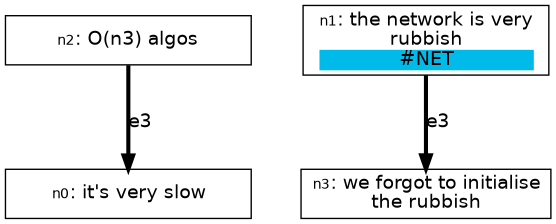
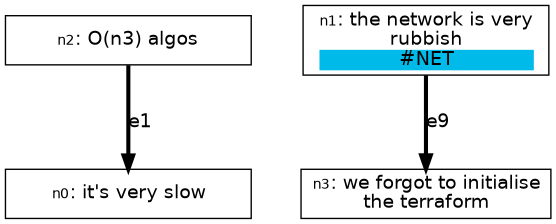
edge "n2" -> "n0": label "e3" -> "e1"
edge "n1" -> "n3": label "e3" -> "e9"
node "n3": text "the rubbish" -> "the terraform"
